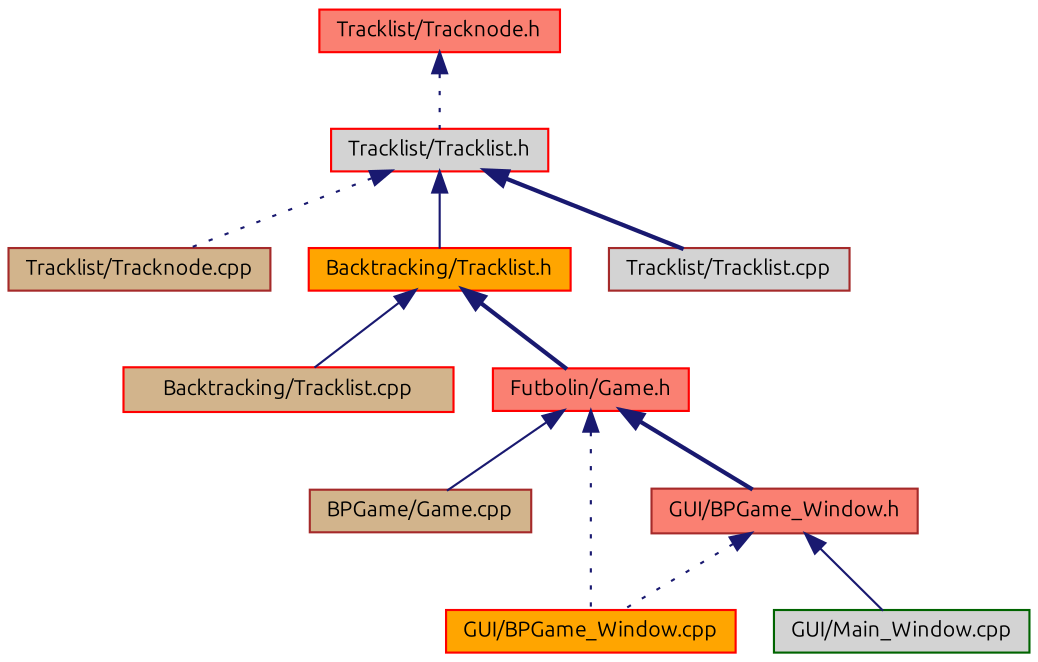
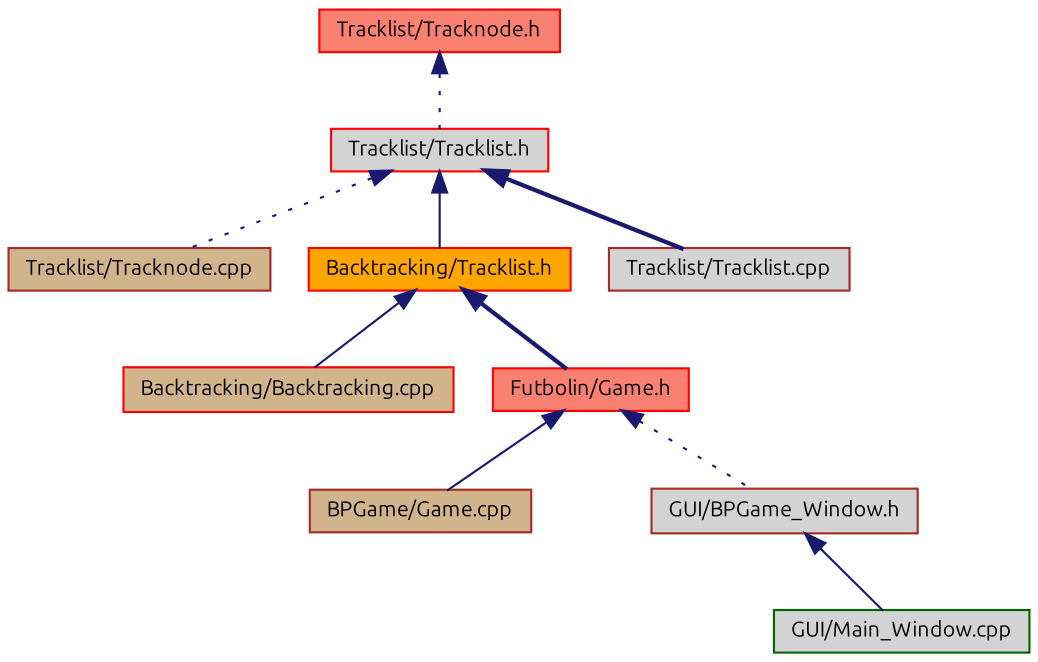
node "Backtracking/Tracklist.cpp": label "Backtracking/Tracklist.cpp" -> "Backtracking/Backtracking.cpp"
edge "GUI/BPGame_Window.h" -> "Futbolin/Game.h": style bold -> dotted
node "GUI/BPGame_Window.h": fillcolor salmon -> lightgrey
node "GUI/BPGame_Window.cpp": removed
